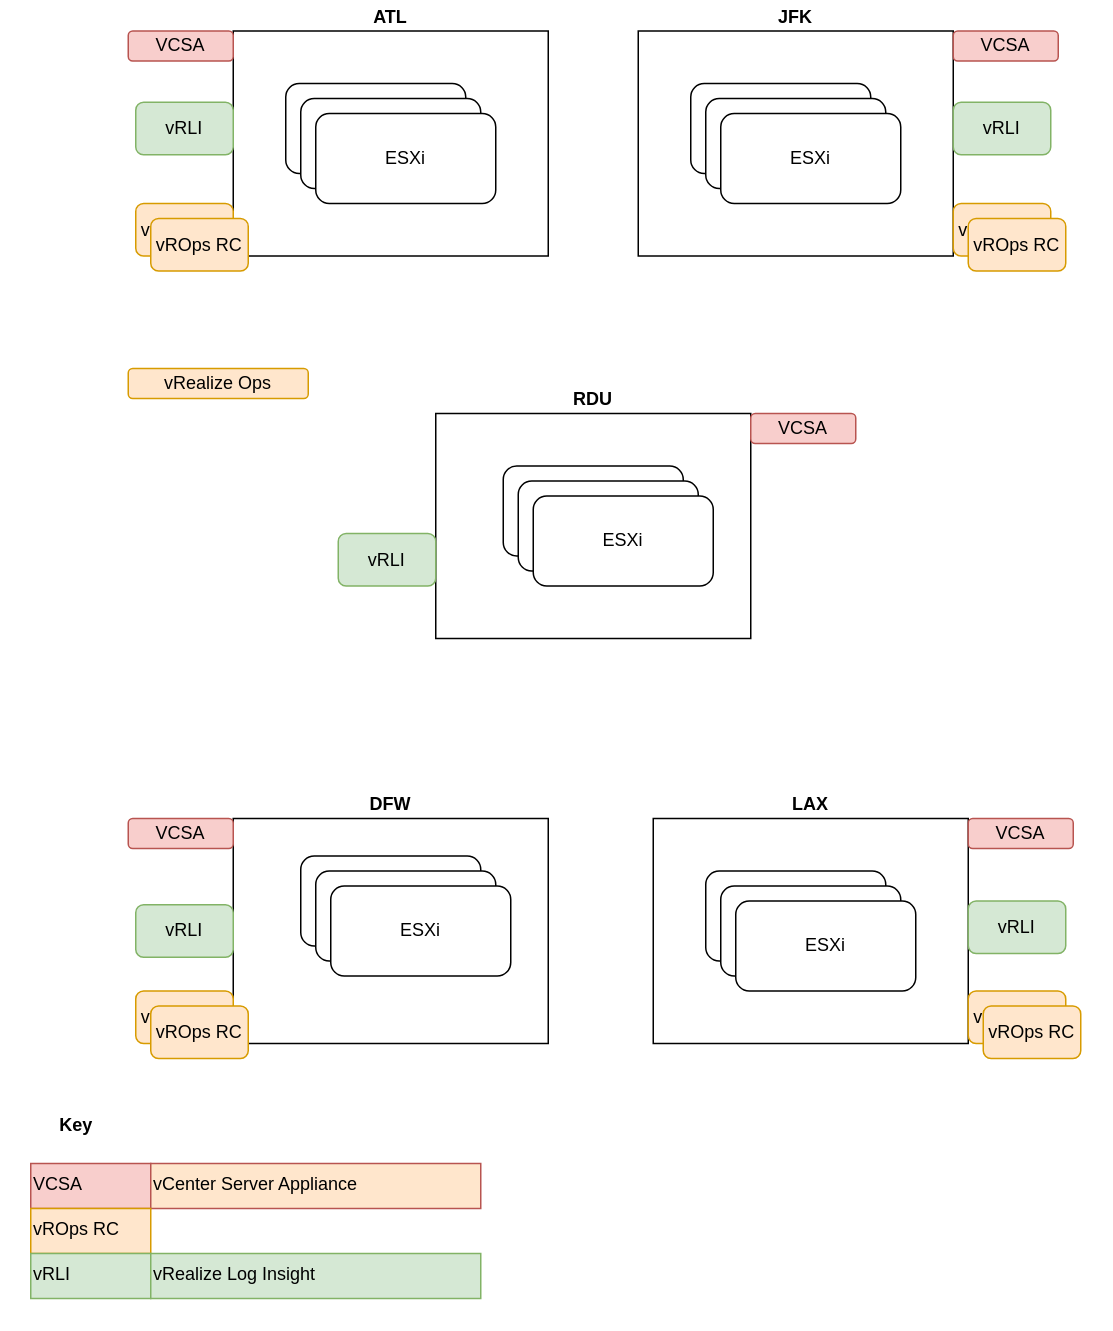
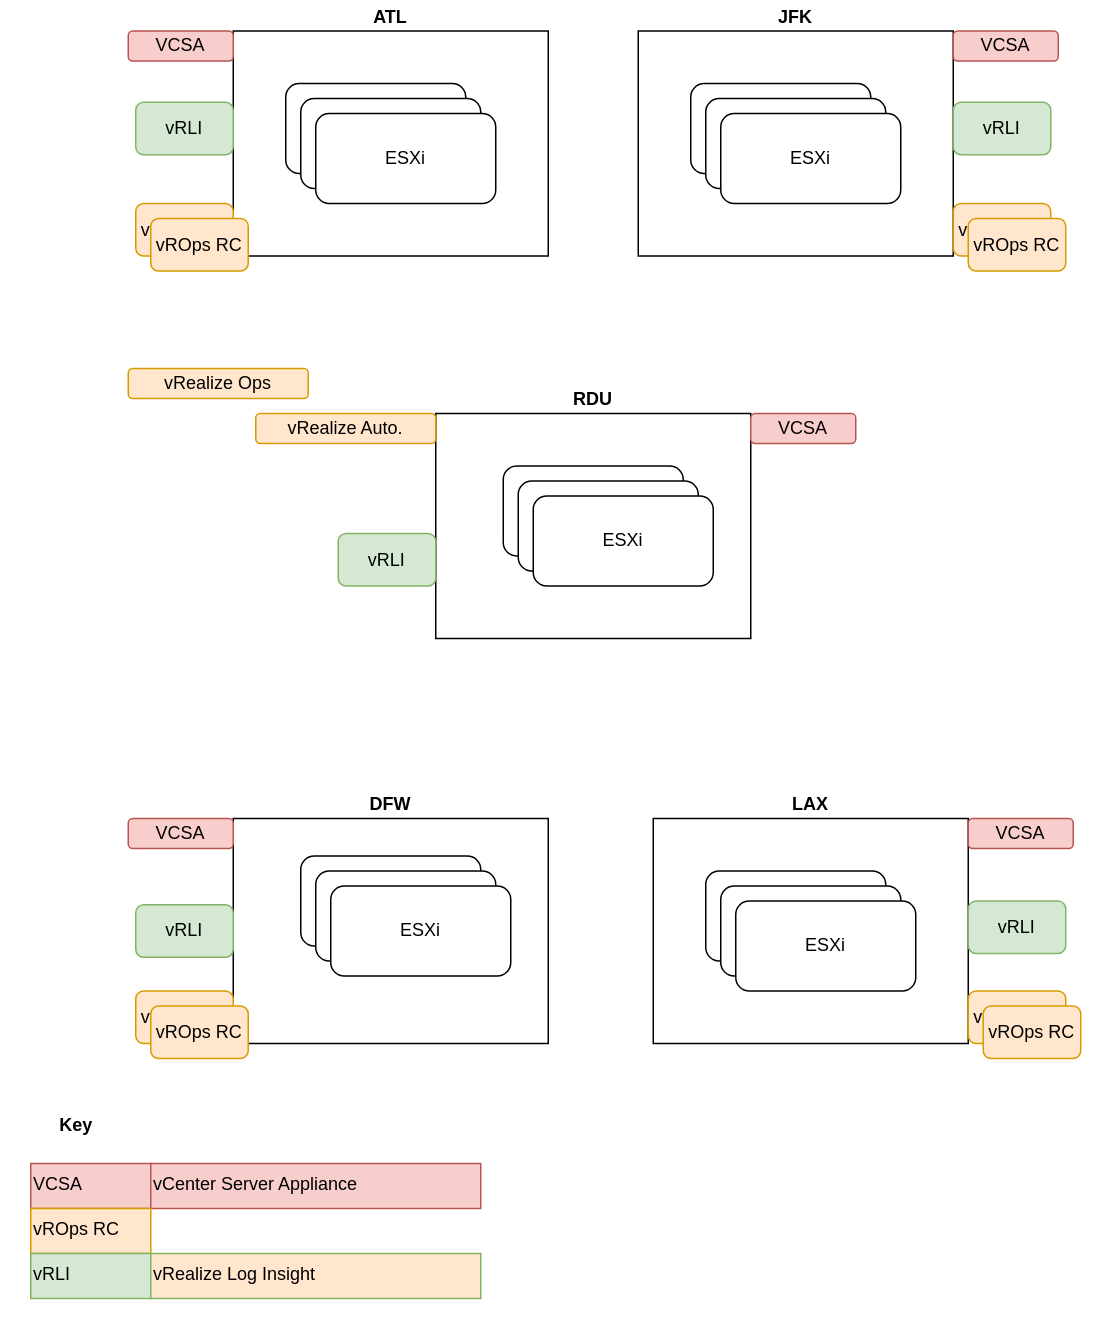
node "vRealize Auto.": added
node "vCenter Server Appliance": fillcolor #ffe6cc -> #f8cecc
node "vRealize Log Insight": fillcolor #d5e8d4 -> #ffe6cc
